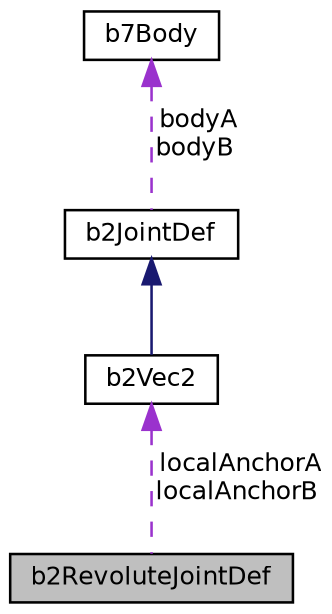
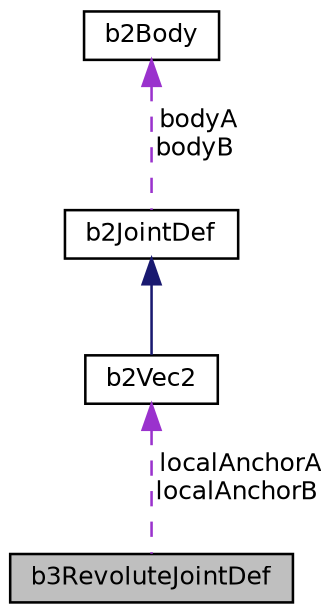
node "b7Body": label "b7Body" -> "b2Body"
node "b2RevoluteJointDef": label "b2RevoluteJointDef" -> "b3RevoluteJointDef"
